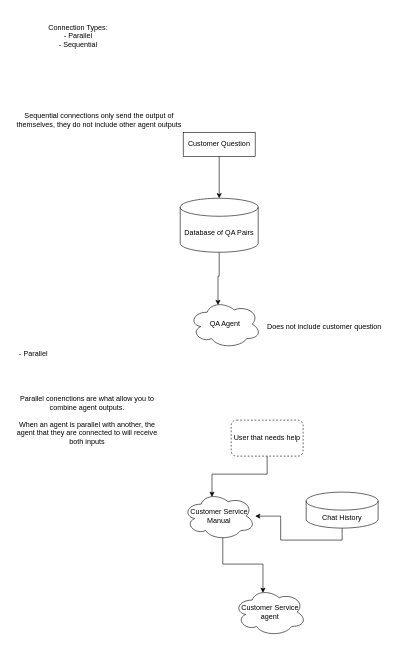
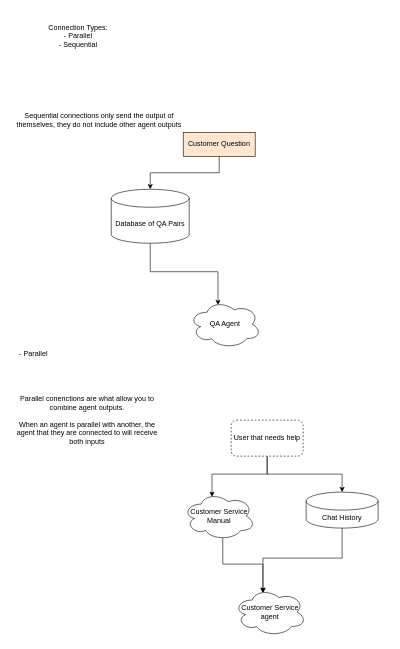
node "Customer Question": fillcolor #ffffff -> #ffe6cc
node "Database of QA Pairs": moved (219, 225) -> (150, 216)
node "Does not include customer question": removed
edge "User that needs help" -> "Chat History": added
edge "Chat History" -> "Customer Service Manual": now "Chat History" -> "Customer Service agent"
